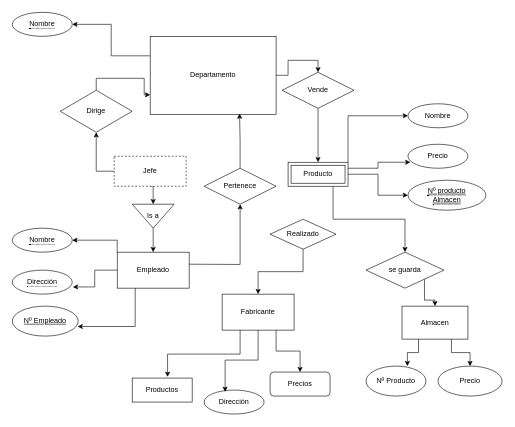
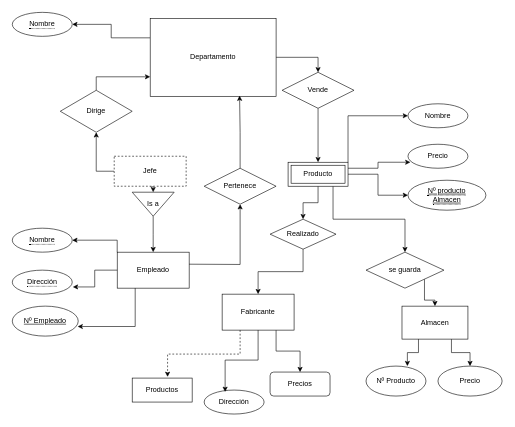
node "Departamento": moved (213, 75) -> (213, 57)
edge "Producto" -> "Realizado": added
node "Is a": moved (153, 216) -> (153, 204)
edge "Fabricante" -> "Productos": style solid -> dashed
